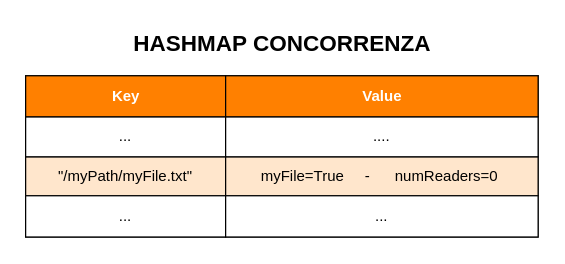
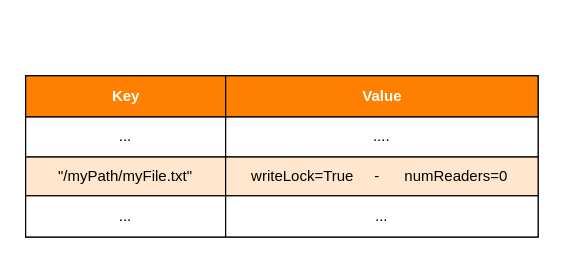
node "HASHMAP CONCORRENZA": removed
node "myFile=True - numReaders=0": label "myFile=True - numReaders=0" -> "writeLock=True - numReaders=0"
